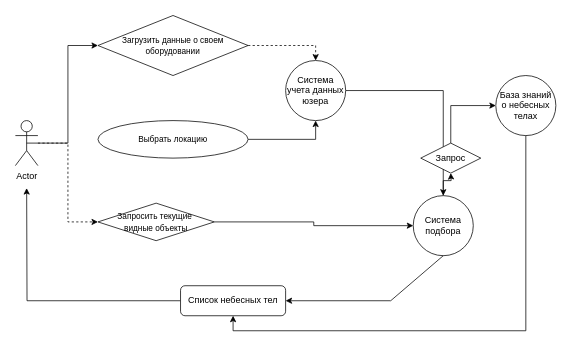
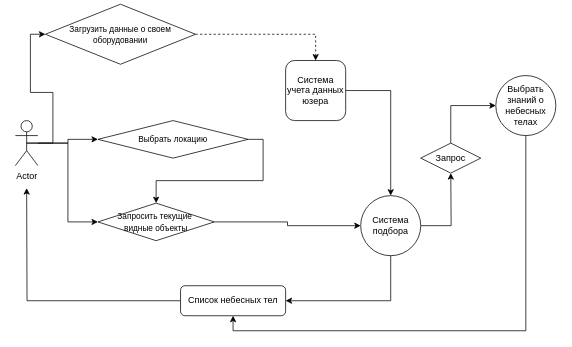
node "Загрузить данные о своем оборудовании": moved (173, 45) -> (120, 34)
node "Система учета данных юзера": shape ellipse -> rounded rectangle
node "База знаний о небесных телах": label "База знаний о небесных телах" -> "Выбрать знаний о небесных телах"
edge "Actor" -> "Выбрать локацию": added
node "Выбрать локацию": shape ellipse -> diamond
edge "Выбрать локацию" -> "Система учета данных юзера": now "Выбрать локацию" -> "Запросить текущие видные объекты"
edge "Actor" -> "Запросить текущие видные объекты": style dashed -> solid
node "Система подбора": moved (443, 225) -> (390, 225)
